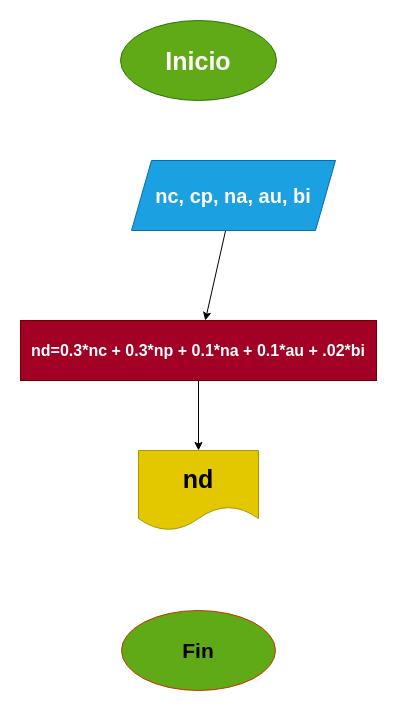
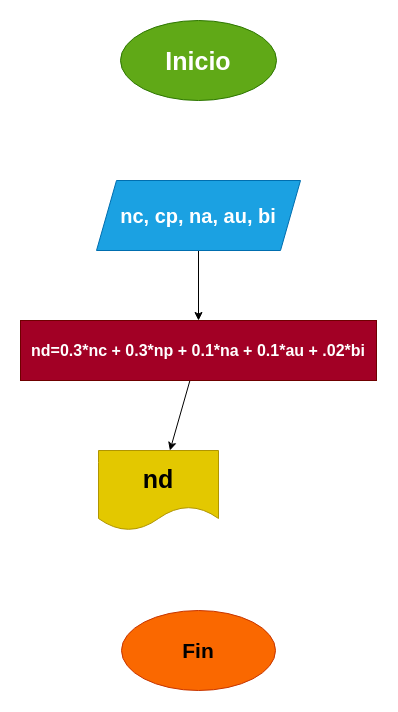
node "nc, cp, na, au, bi": moved (234, 196) -> (199, 216)
node "nd": moved (199, 491) -> (159, 491)
node "Fin": fillcolor #60a917 -> #fa6800
